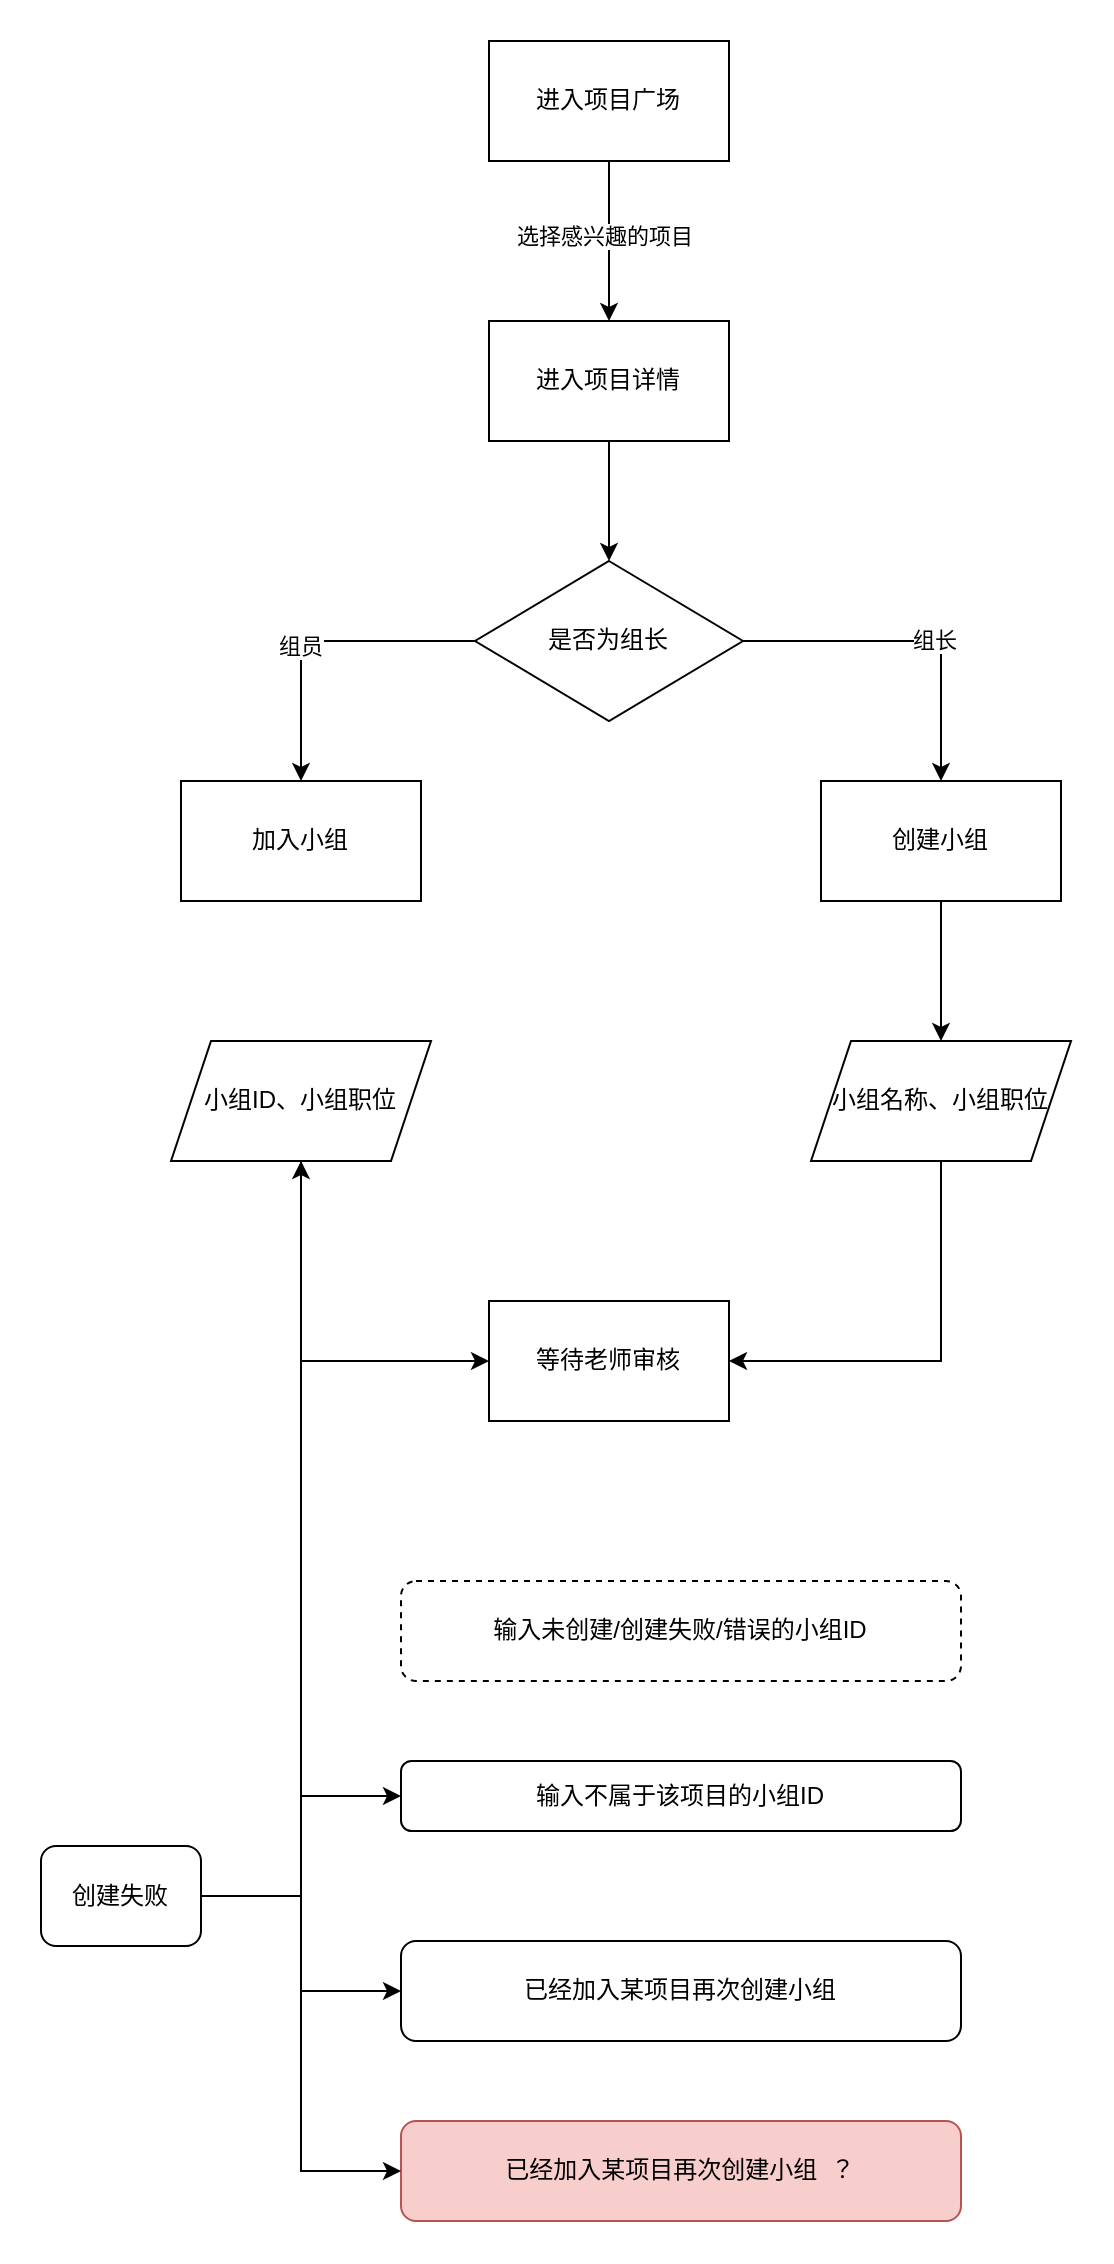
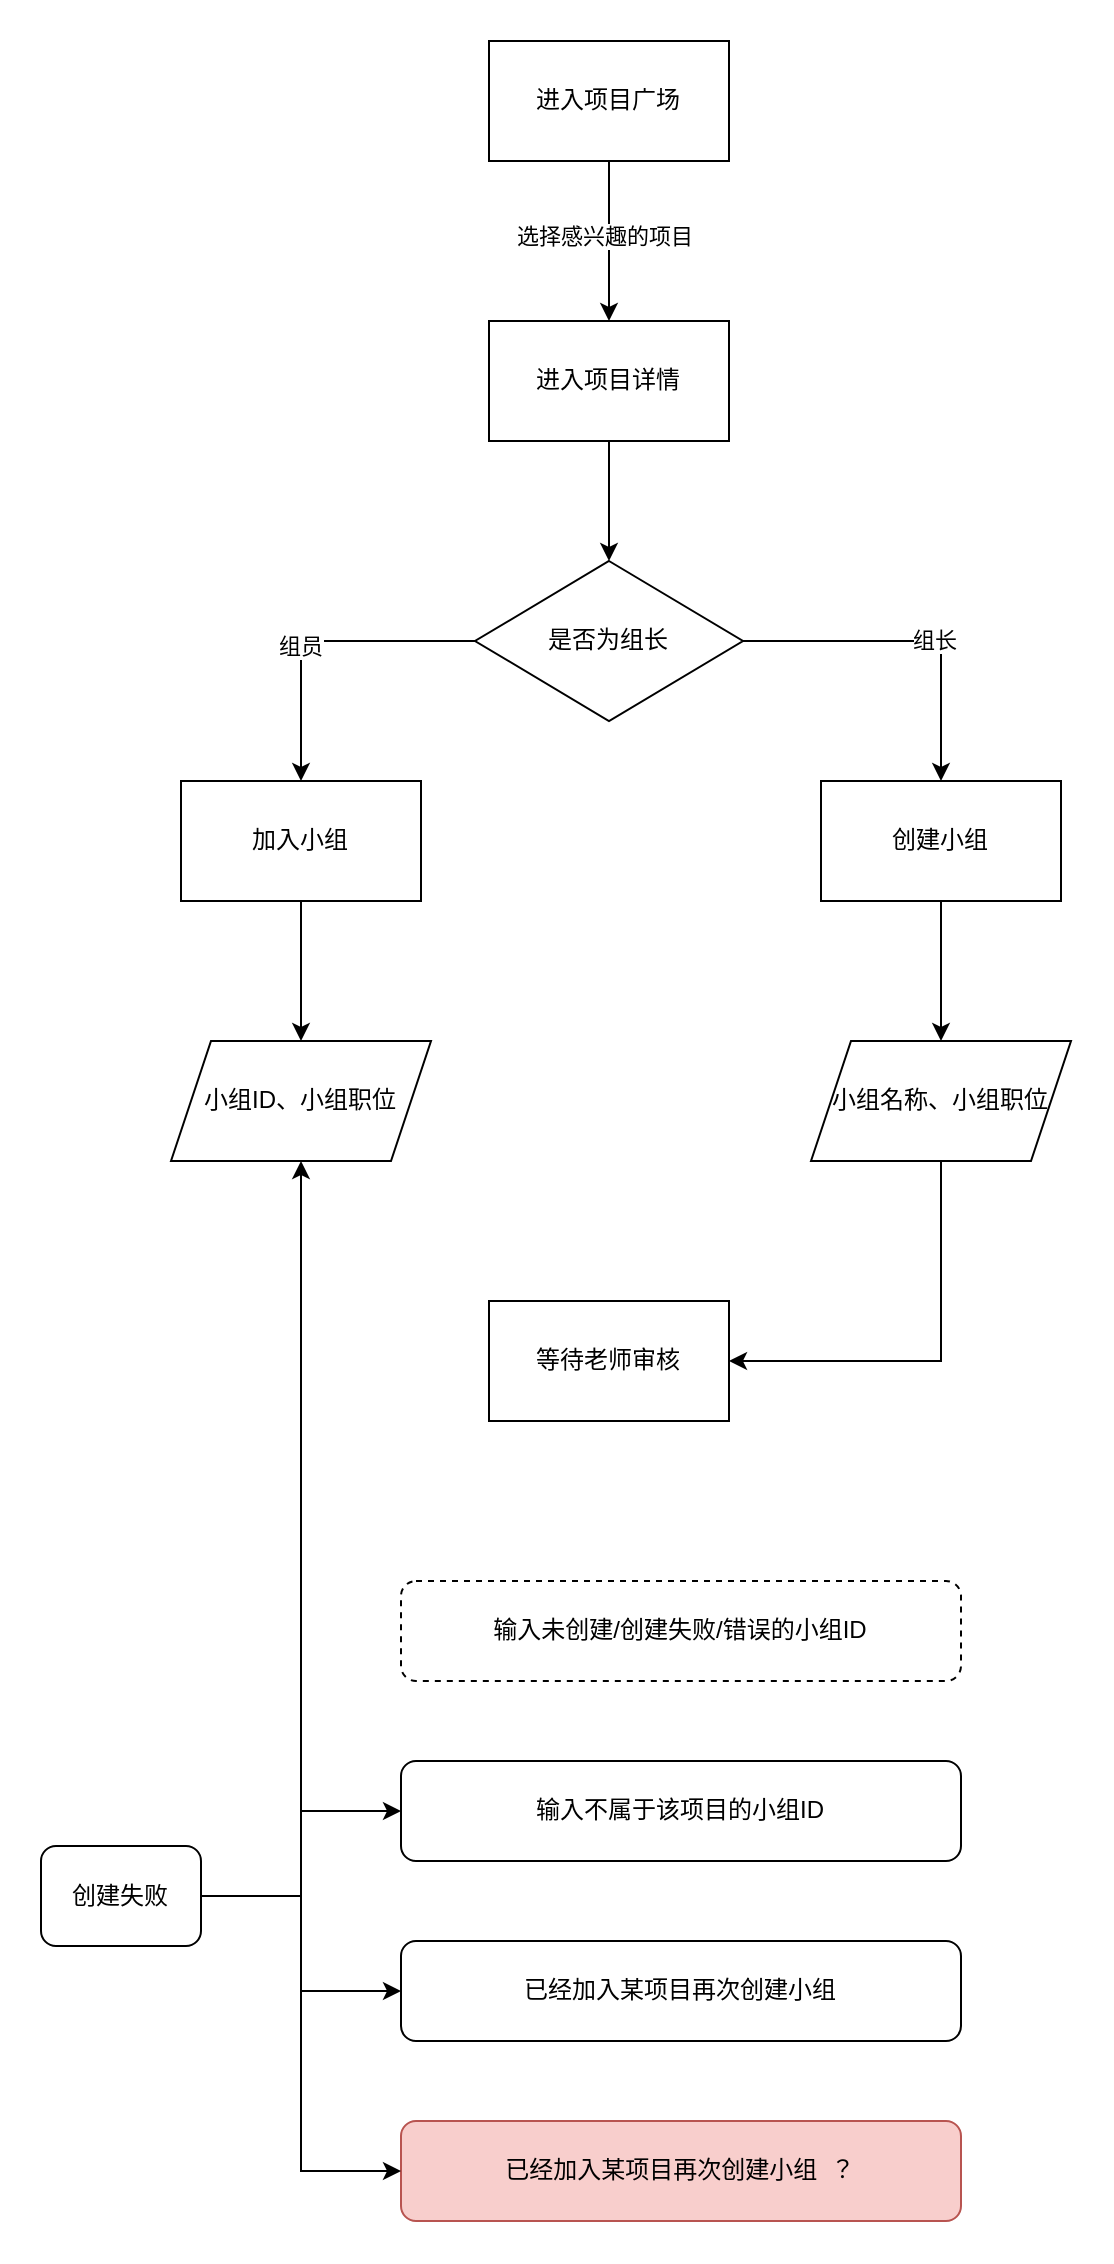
edge "加入小组" -> "小组ID、小组职位": added
edge "小组ID、小组职位" -> "等待老师审核": removed
node "输入不属于该项目的小组ID": size 560x70 -> 560x100
